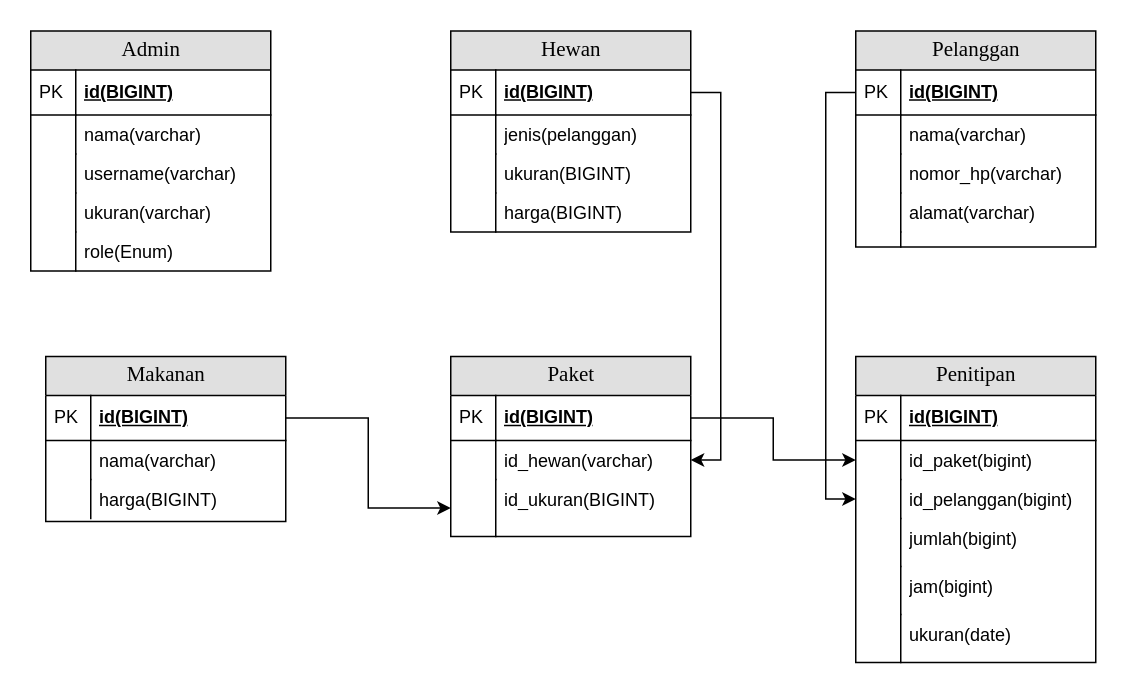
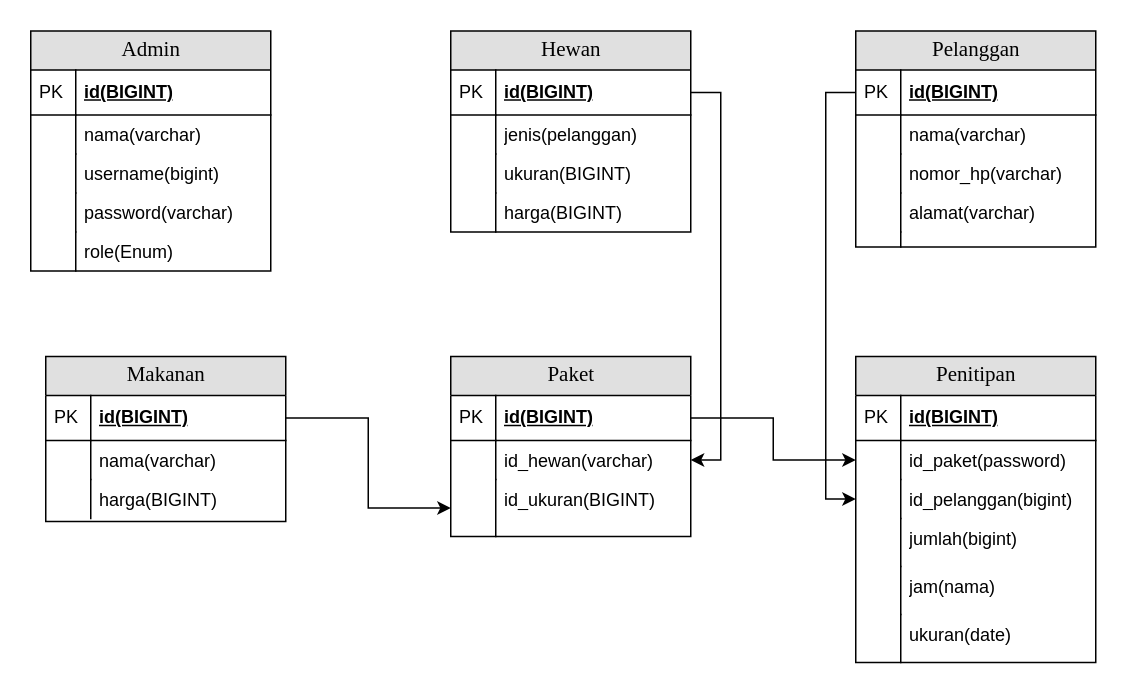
node "username(varchar)": label "username(varchar)" -> "username(bigint)"
node "ukuran(varchar)": label "ukuran(varchar)" -> "password(varchar)"
node "id_paket(bigint)": label "id_paket(bigint)" -> "id_paket(password)"
node "jam(bigint)": label "jam(bigint)" -> "jam(nama)"
